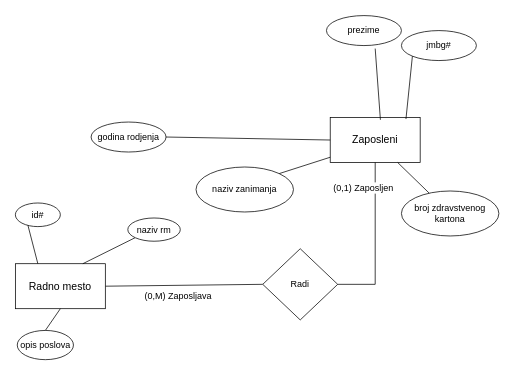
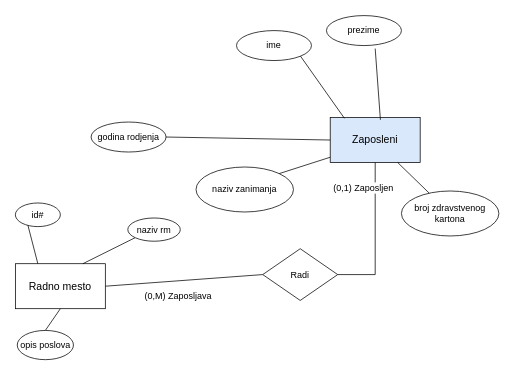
node "ime": added
node "jmbg#": removed
edge "ime" -- "Zaposleni": added
edge "jmbg#" -- "Zaposleni": removed
node "Zaposleni": fillcolor #ffffff -> #dae8fc
node "Radi": size 75x71 -> 75x52
